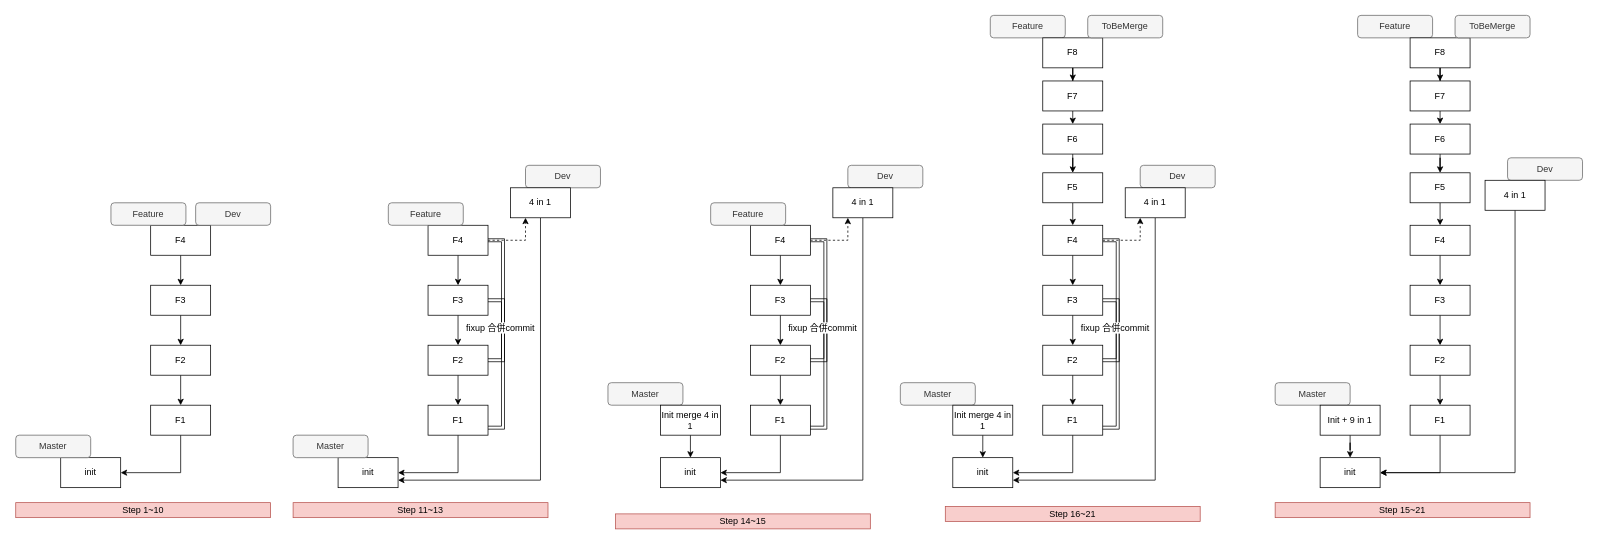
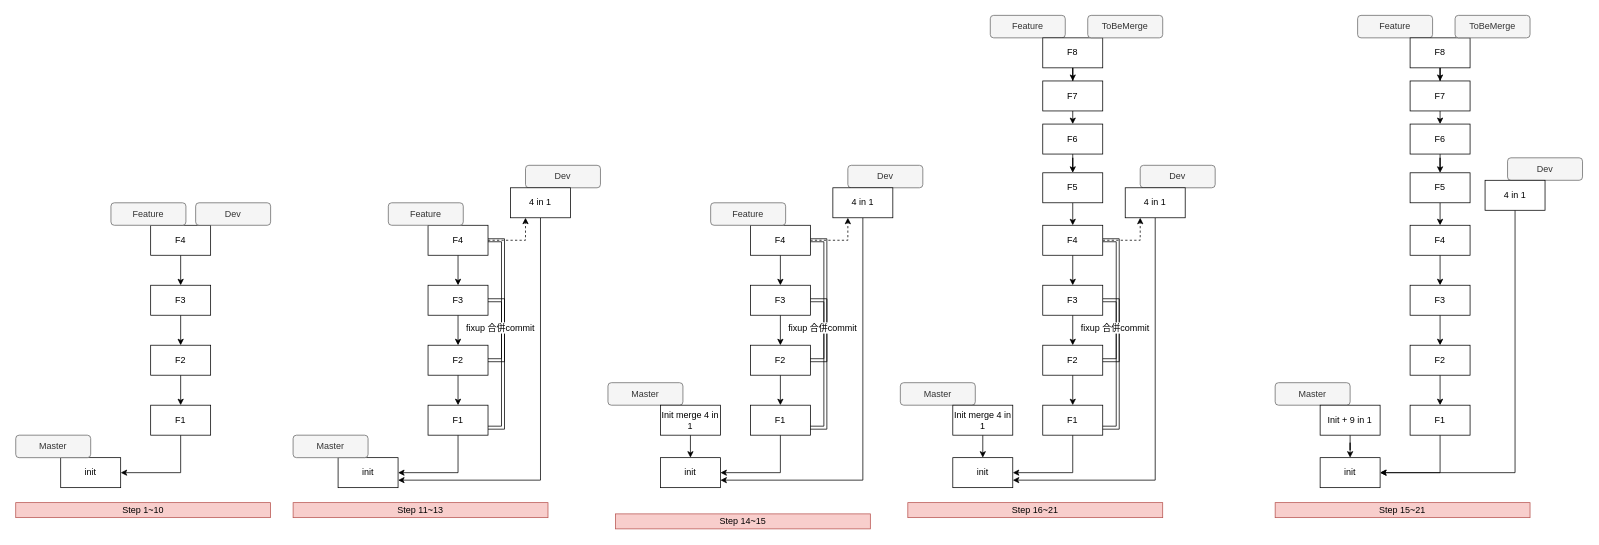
node "Step 16~21": moved (1073, 514) -> (1035, 510)
